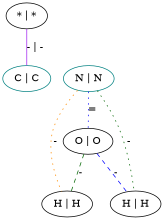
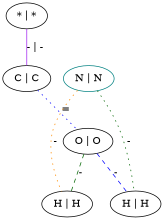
node "C | C": color teal -> black
edge "N | N" -- "O | O": now "C | C" -- "O | O"
